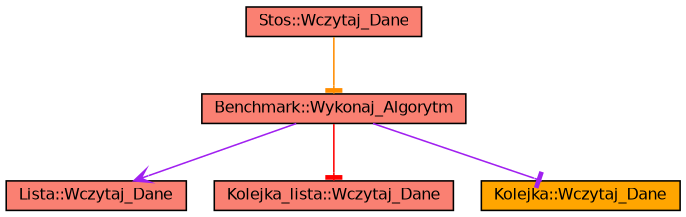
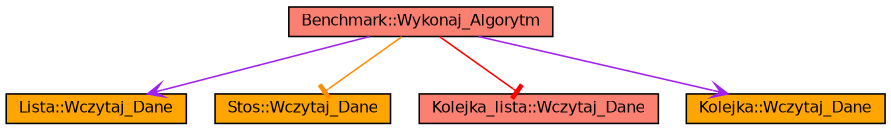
node "Stos::Wczytaj_Dane": fillcolor salmon -> orange
edge "Stos::Wczytaj_Dane" -> "Benchmark::Wykonaj_Algorytm": reversed
edge "Benchmark::Wykonaj_Algorytm" -> "Kolejka::Wczytaj_Dane": arrowhead tee -> vee
node "Lista::Wczytaj_Dane": fillcolor salmon -> orange
